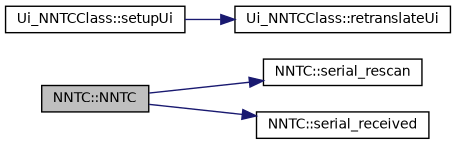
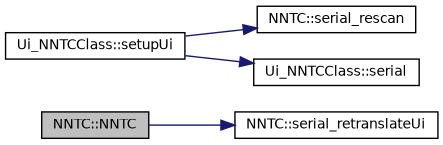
node "Ui_NNTCClass::retranslateUi": label "Ui_NNTCClass::retranslateUi" -> "Ui_NNTCClass::serial"
edge "NNTC::NNTC" -> "NNTC::serial_rescan": now "Ui_NNTCClass::setupUi" -> "NNTC::serial_rescan"
node "NNTC::serial_received": label "NNTC::serial_received" -> "NNTC::serial_retranslateUi"
